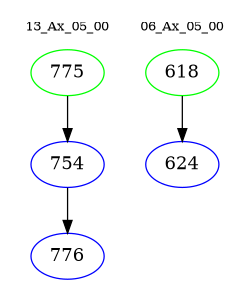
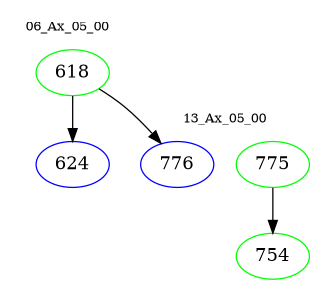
node "754": color blue -> green
edge "754" -> "776": now "618" -> "776"
